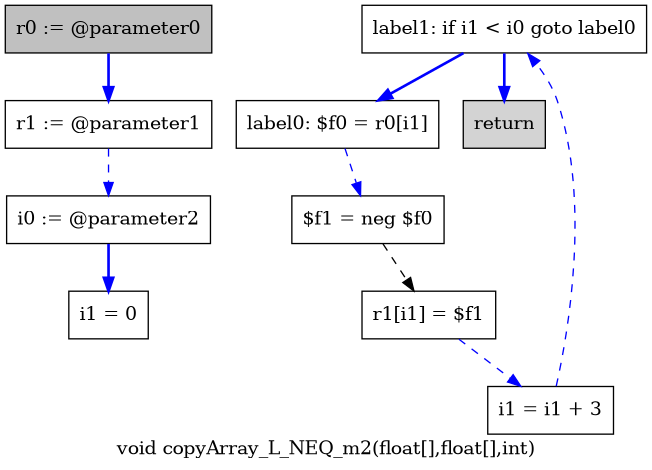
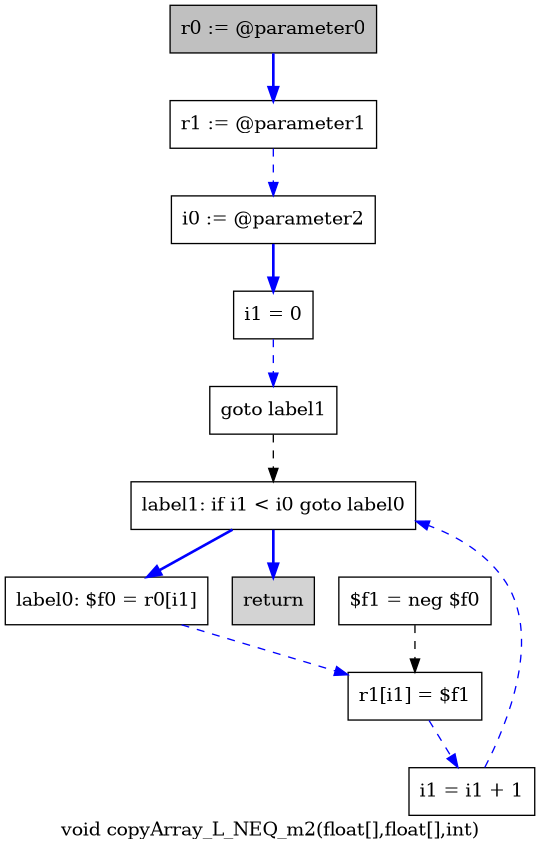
edge "label0: $f0 = r0[i1]" -> "$f1 = neg $f0": now "label0: $f0 = r0[i1]" -> "r1[i1] = $f1"
node "goto label1": added
node "i1 = i1 + 3": label "i1 = i1 + 3" -> "i1 = i1 + 1"
